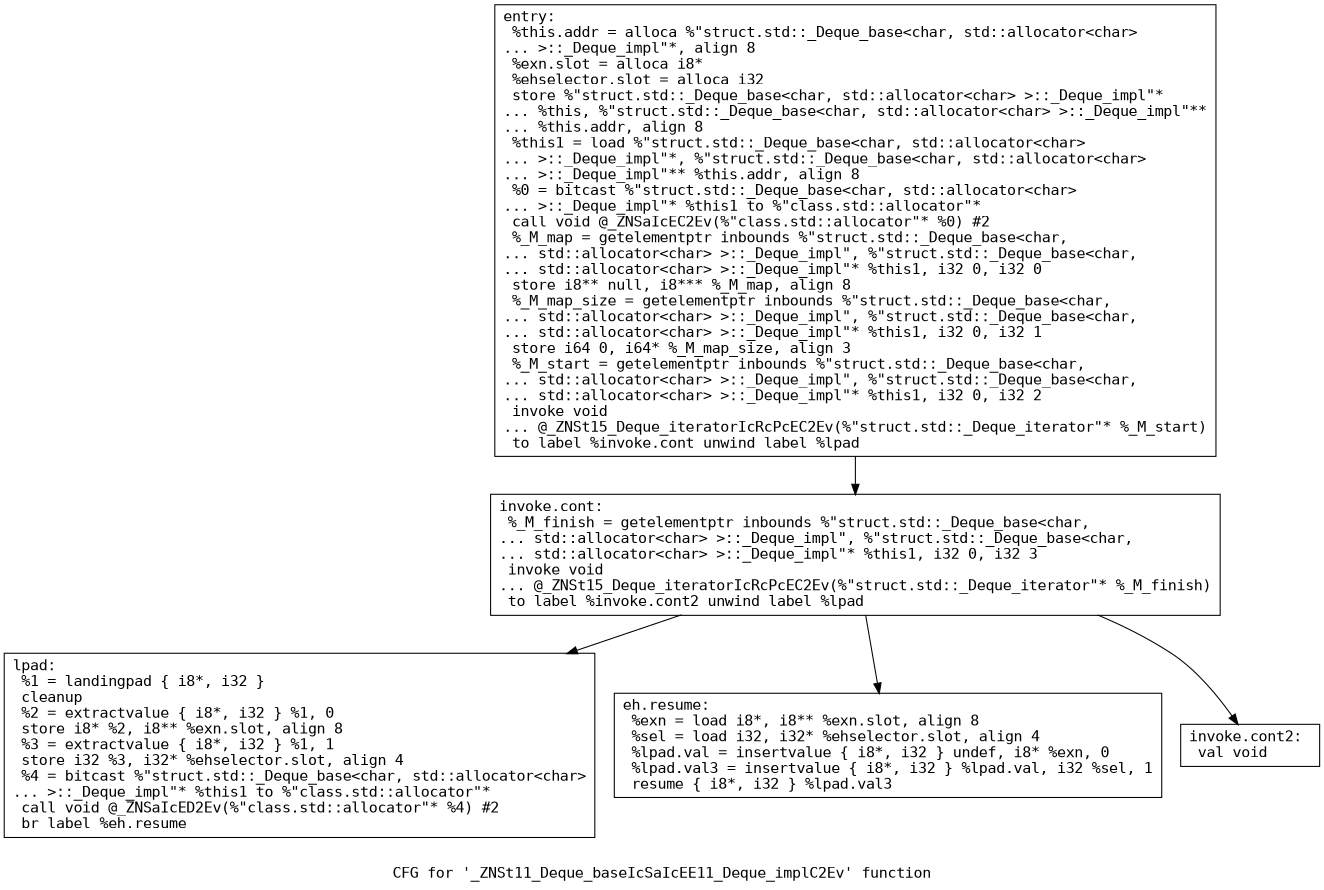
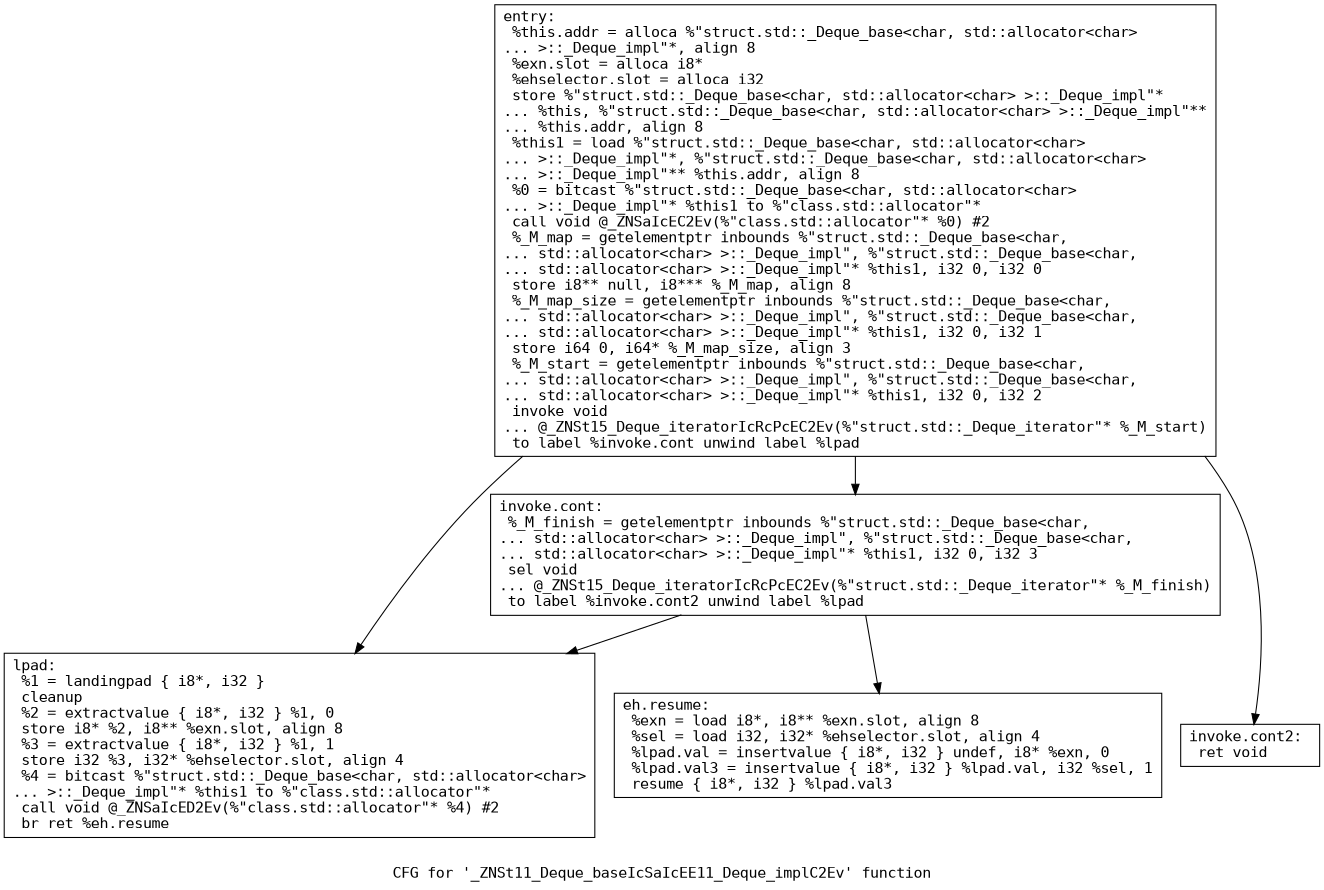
edge "entry:" -> "lpad:": added
node "invoke.cont:": text "invoke void" -> "sel void"
edge "invoke.cont:" -> "invoke.cont2:": now "entry:" -> "invoke.cont2:"
node "invoke.cont2:": text "val void" -> "ret void"
node "lpad:": text "br label %eh.resume" -> "br ret %eh.resume"
